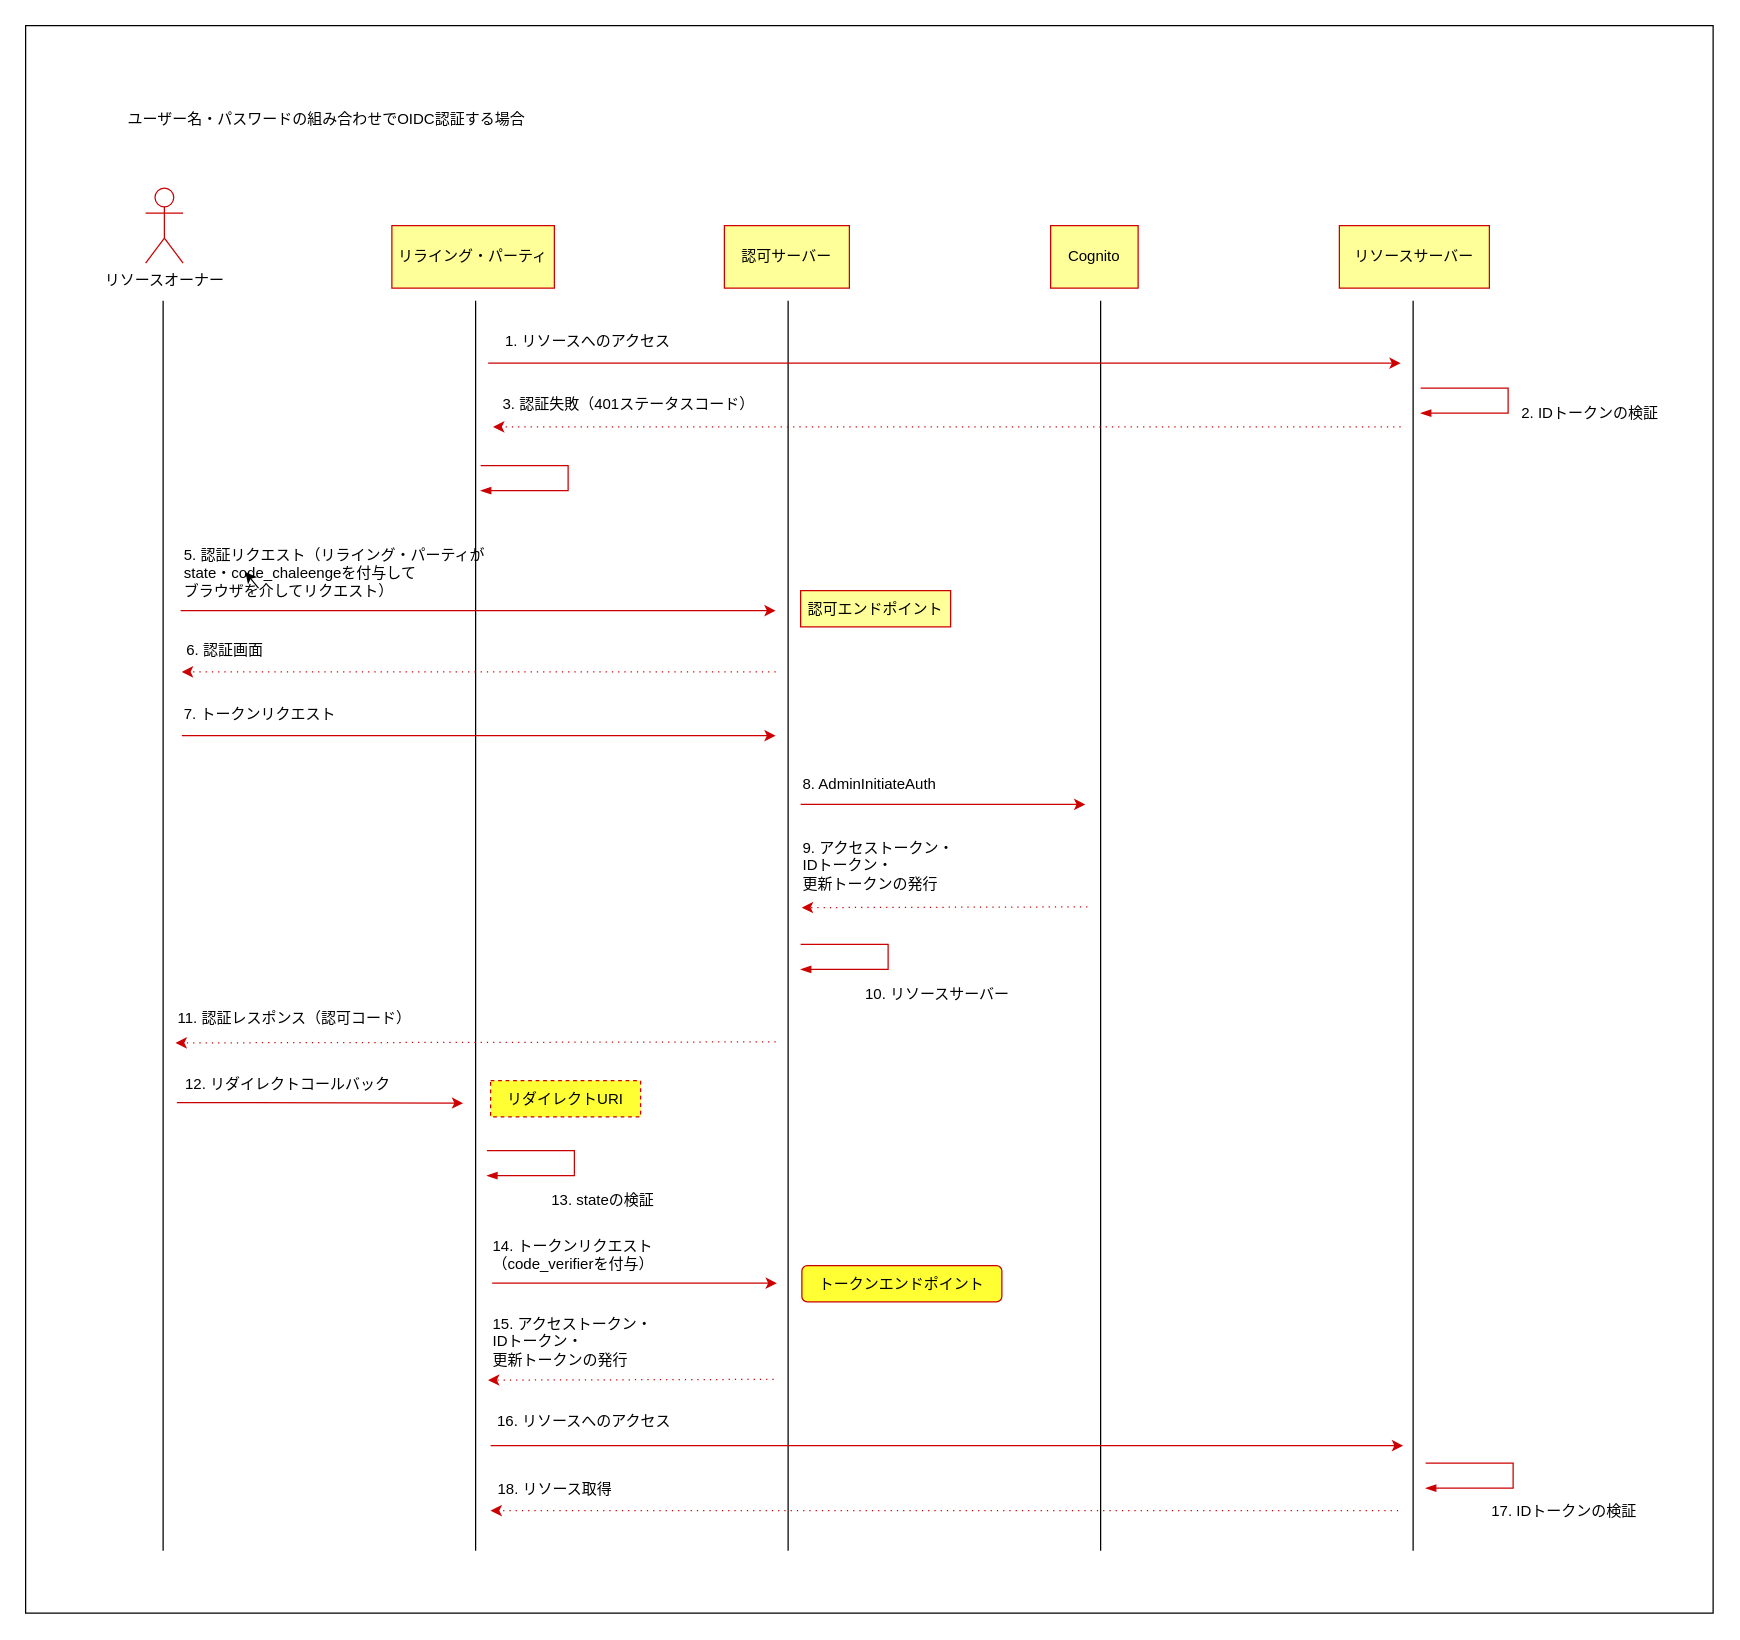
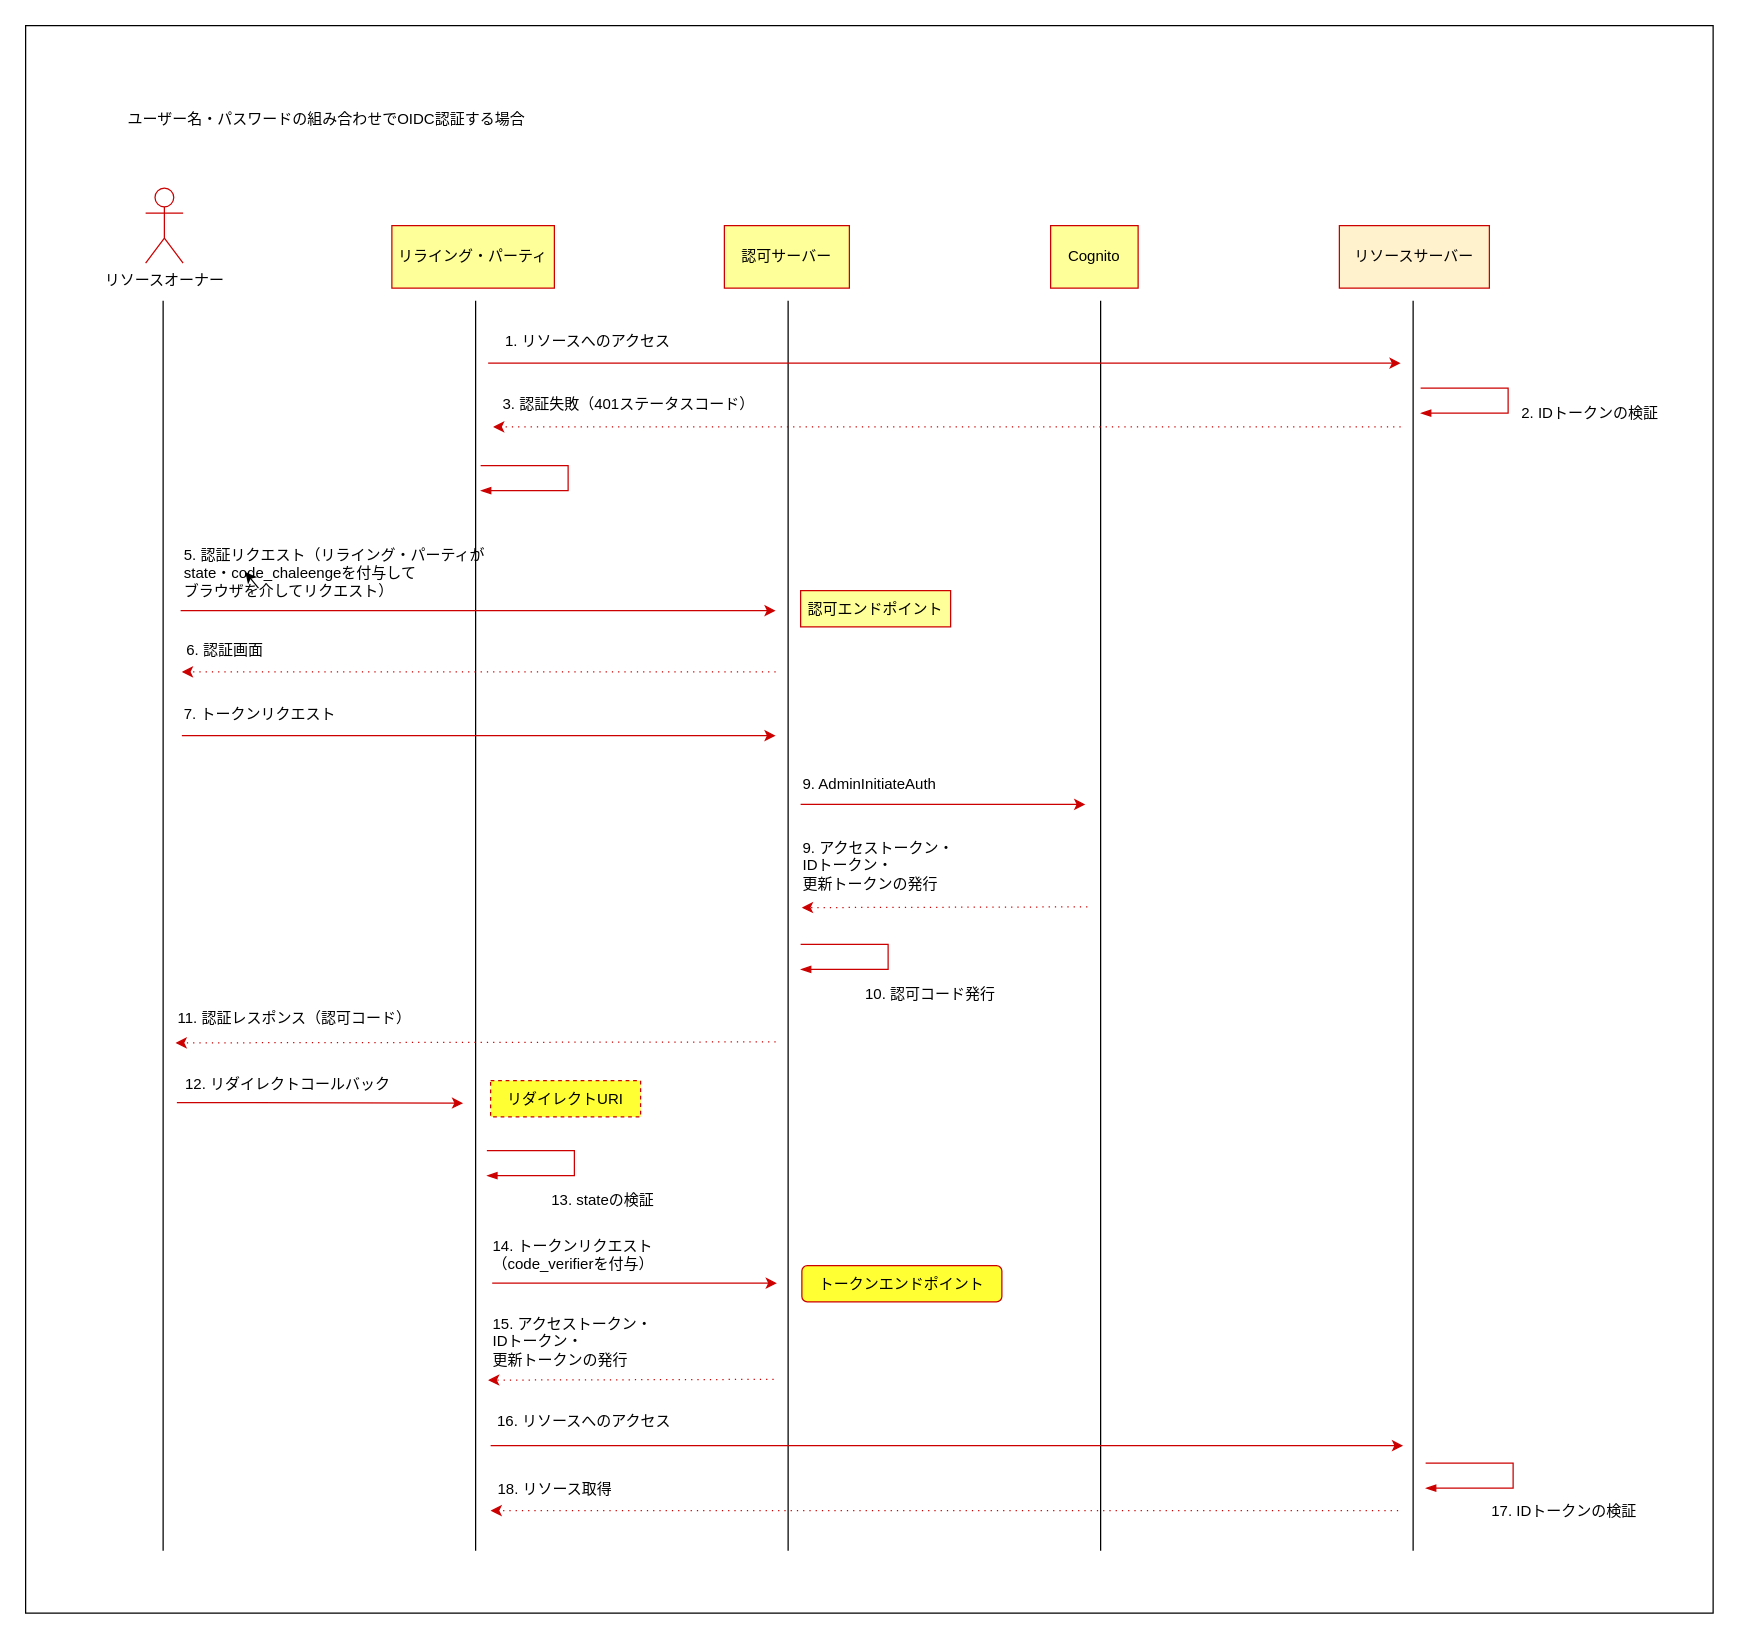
node "リソースサーバー": fillcolor #ffff99 -> #fff2cc
node "8. AdminInitiateAuth": label "8. AdminInitiateAuth" -> "9. AdminInitiateAuth"
node "10. リソースサーバー": label "10. リソースサーバー" -> "10. 認可コード発行"
